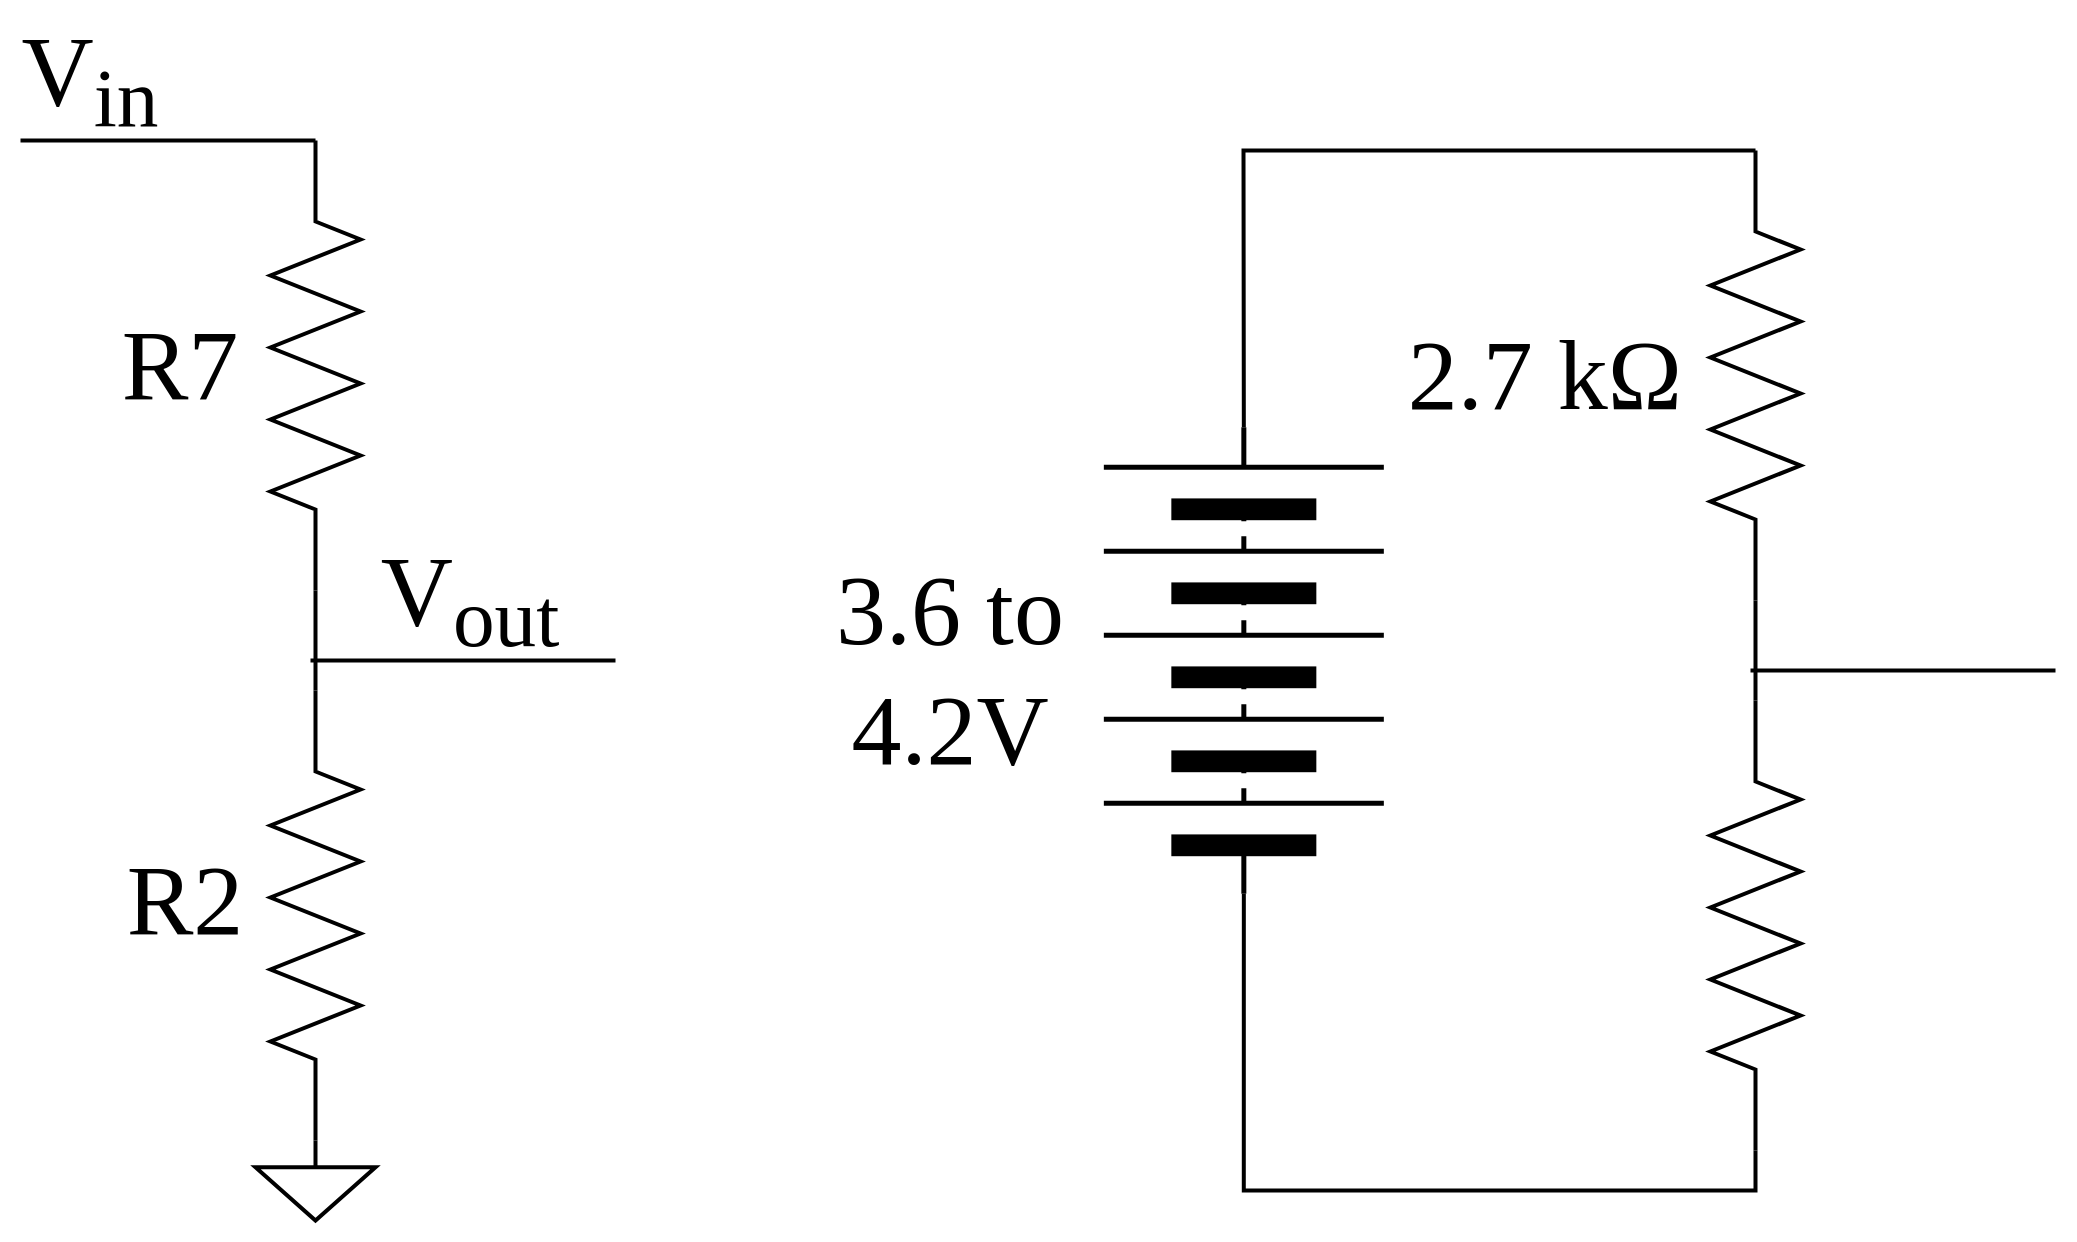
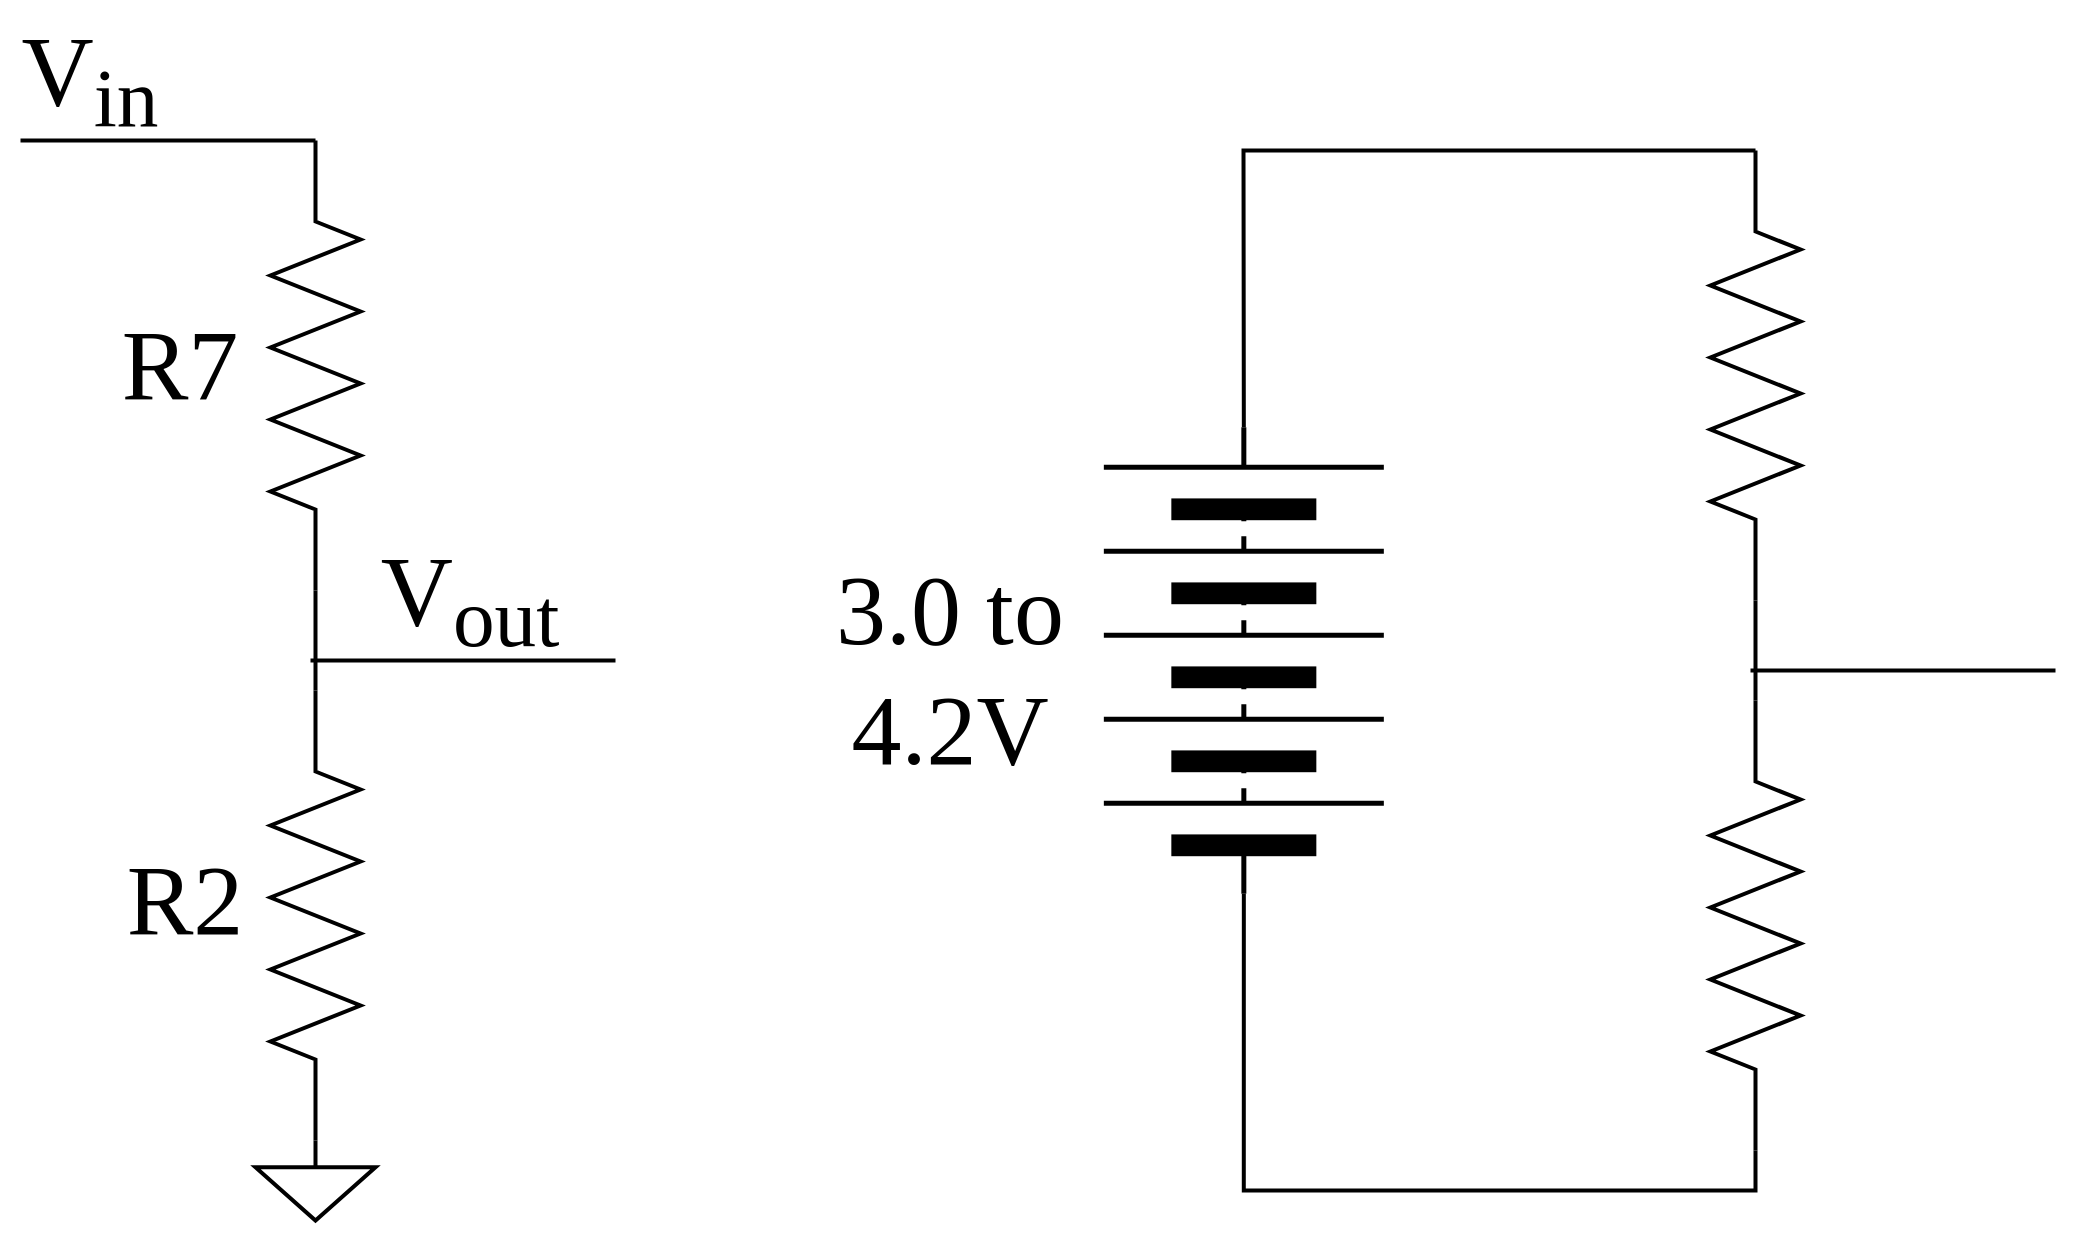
node "2.7 kΩ": removed
node "3.6 to 4.2V": label "3.6 to 4.2V" -> "3.0 to 4.2V"
